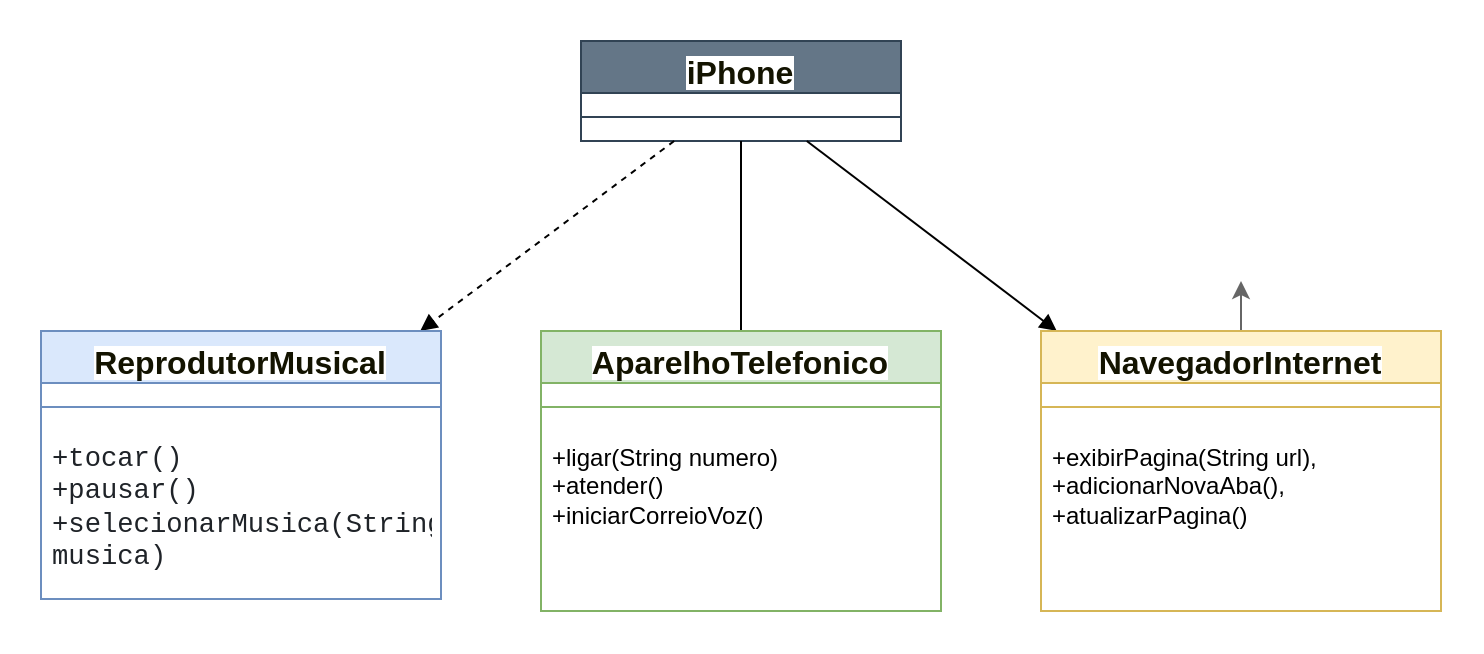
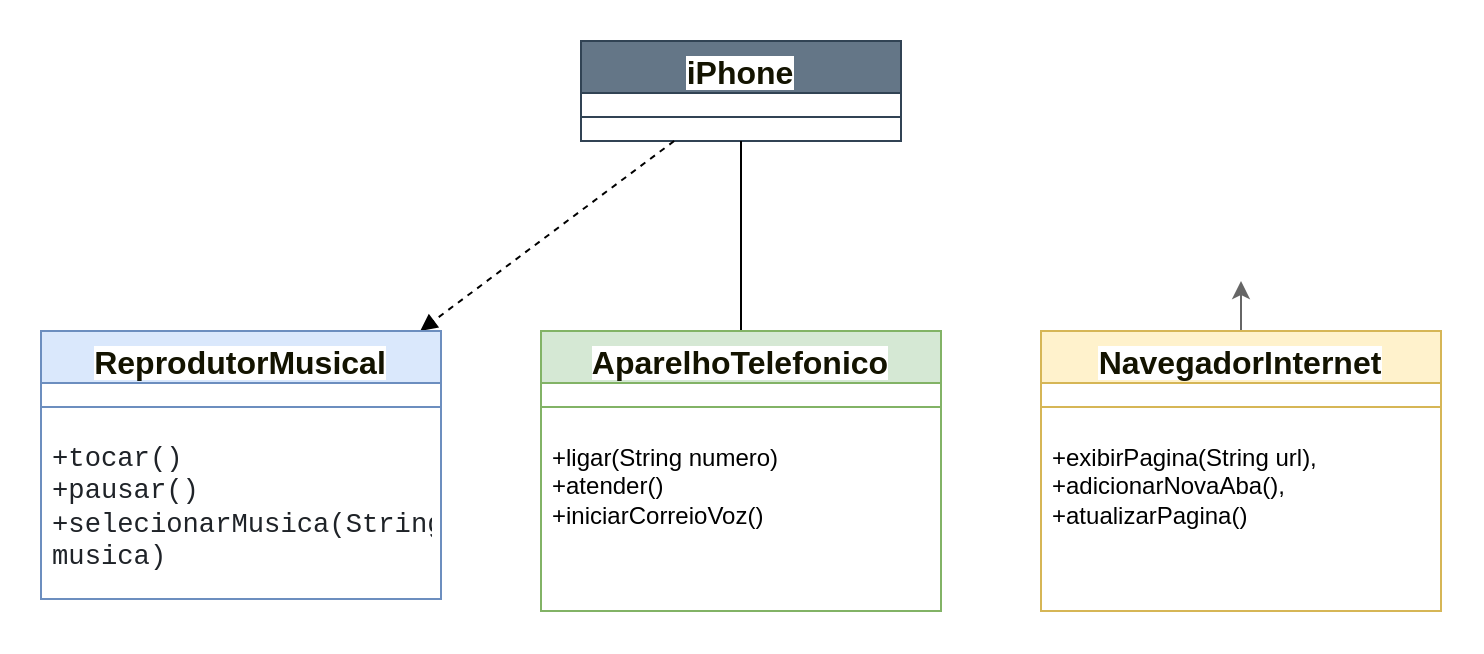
edge "iPhone" -> "NavegadorInternet": removed
